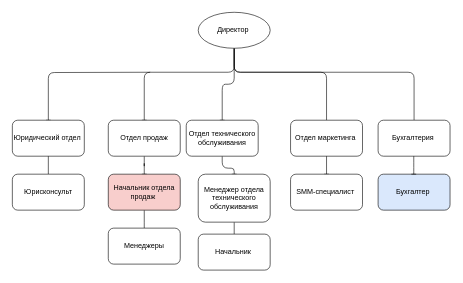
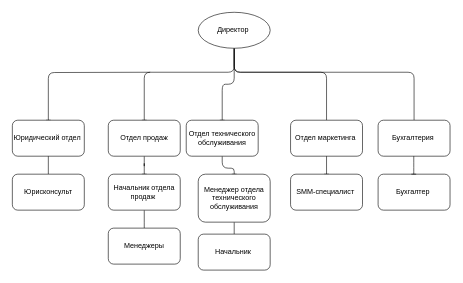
node "Начальник отдела продаж": fillcolor #f8cecc -> #ffffff
node "Бухгалтер": fillcolor #dae8fc -> #ffffff
